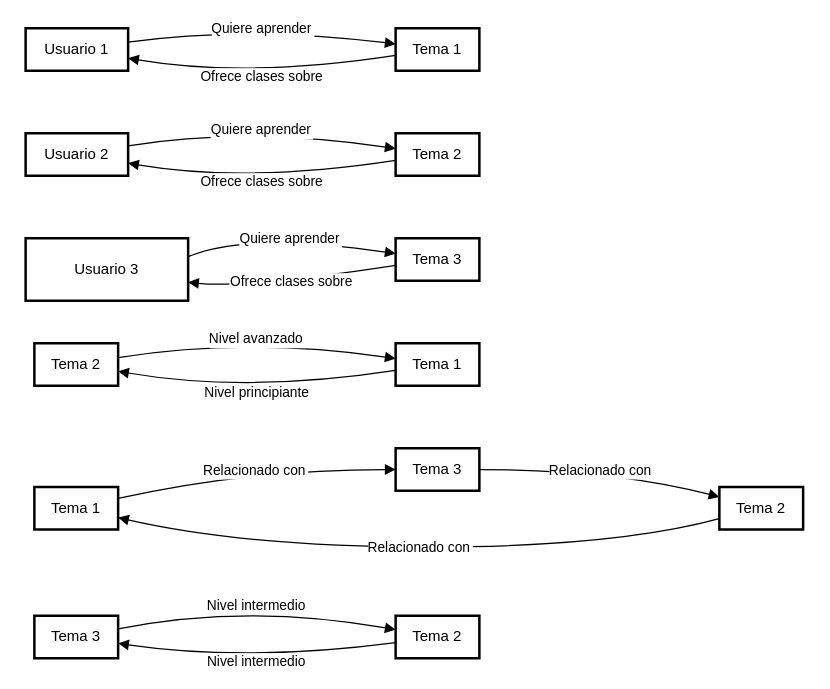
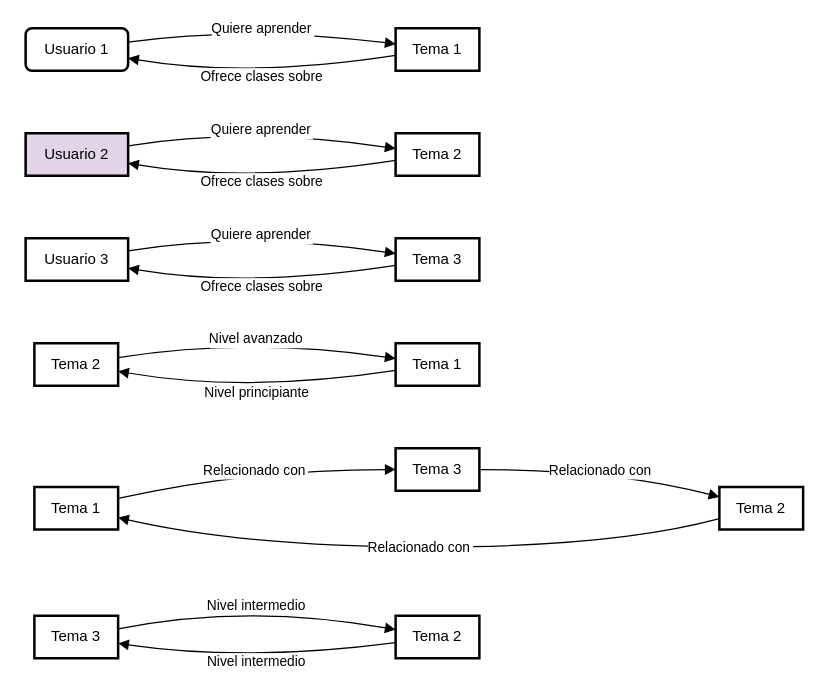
node "Usuario 1": shape rectangle -> rounded rectangle
node "Usuario 2": fillcolor #ffffff -> #e1d5e7
node "Usuario 3": size 163x63 -> 103x43
